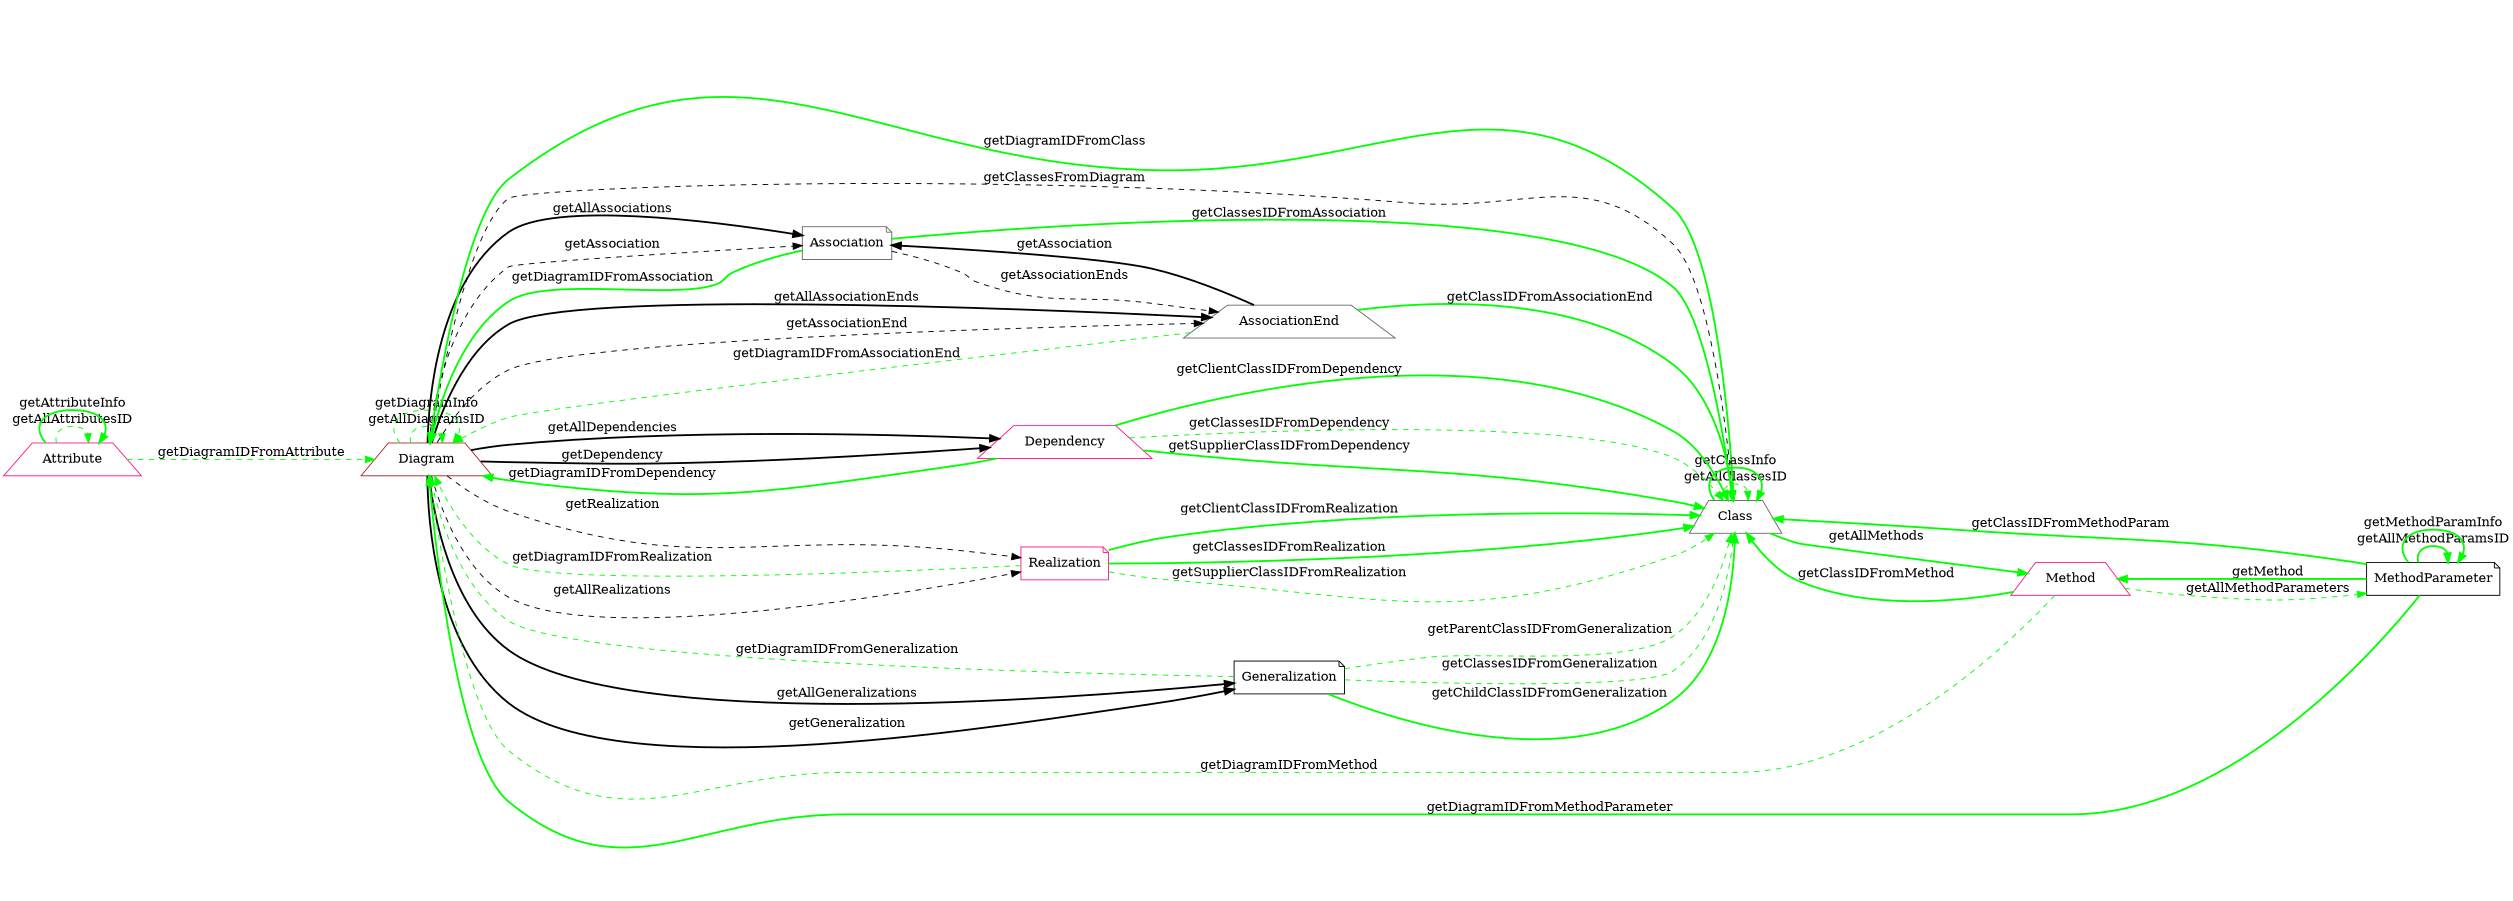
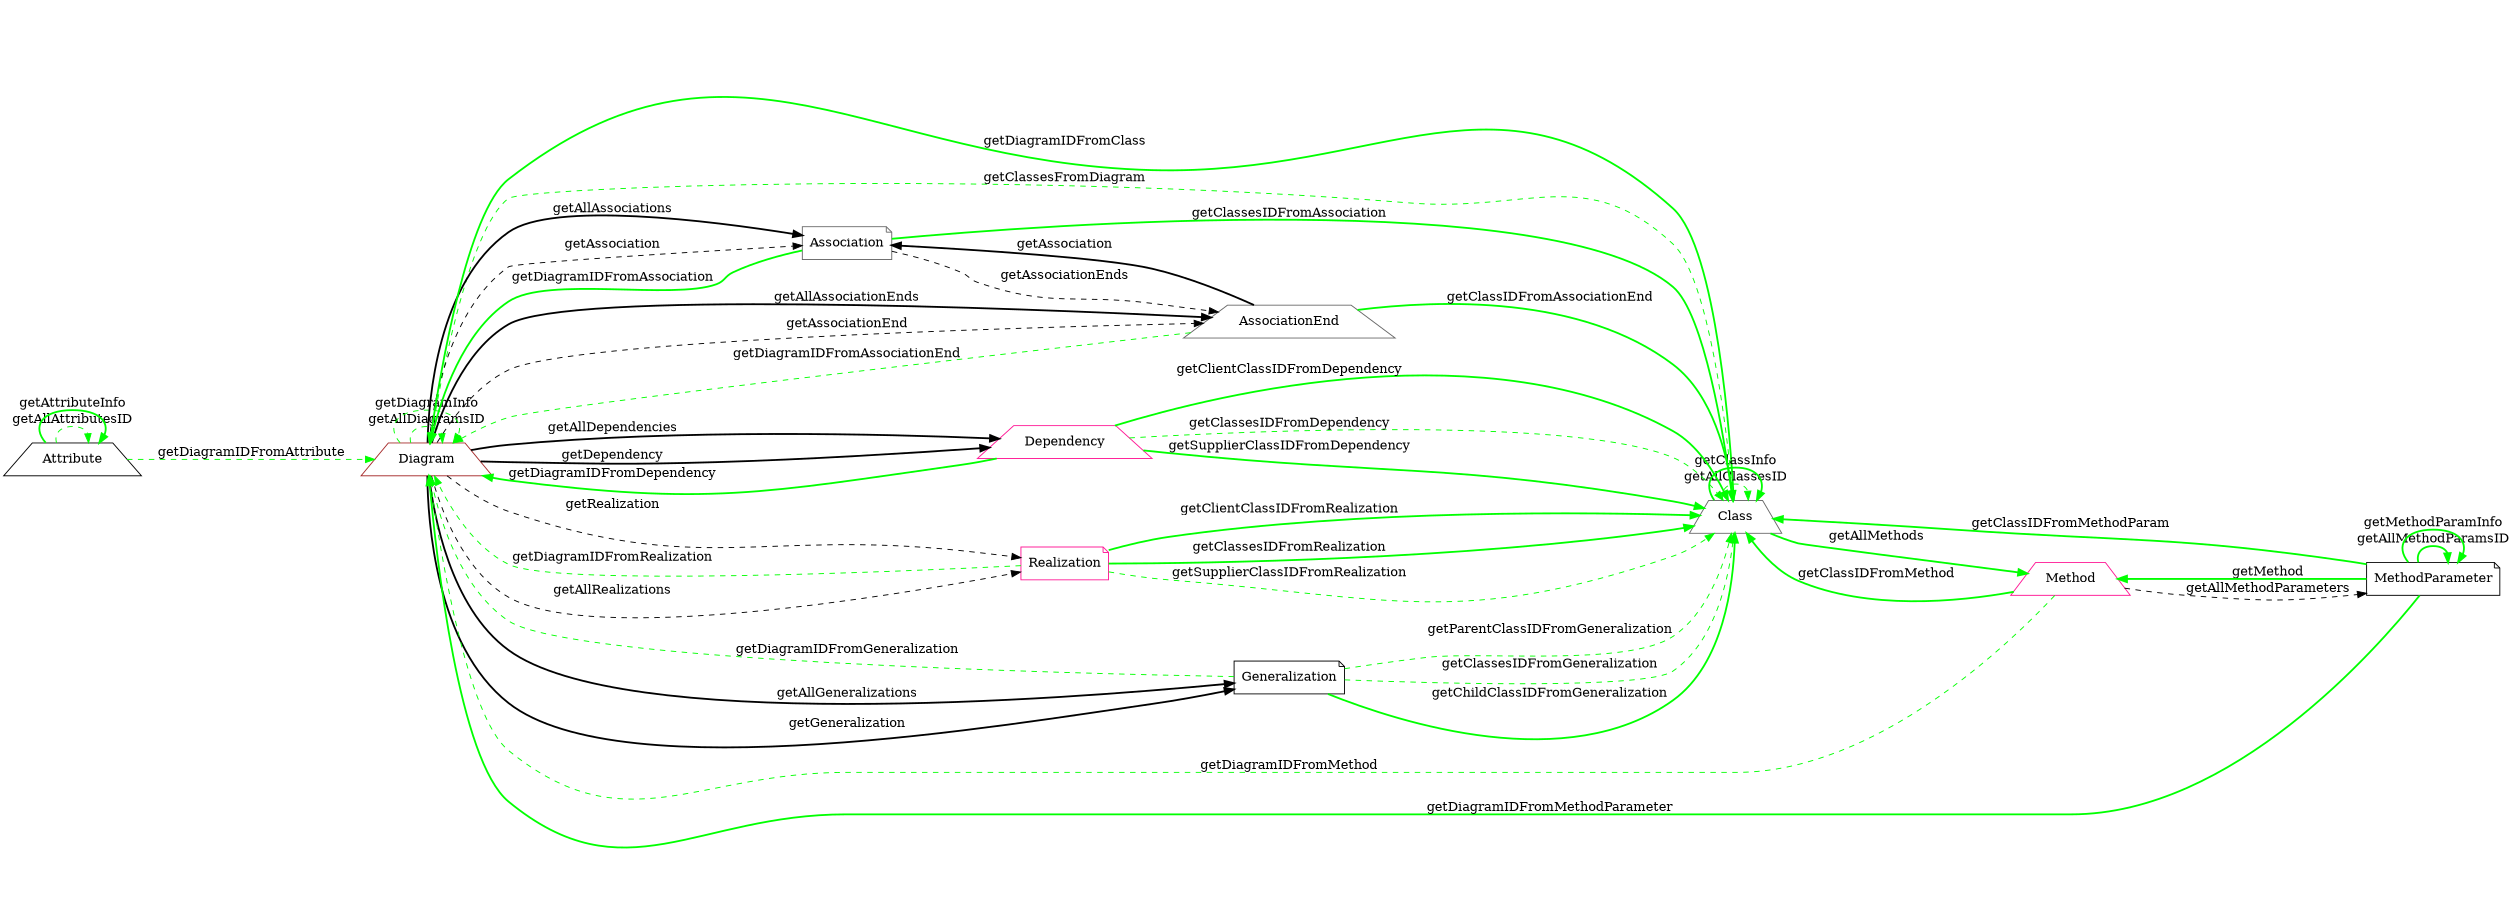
edge "Diagram" -> "Class": color black -> green
node "Attribute": color deeppink -> black
edge "Method" -> "MethodParameter": color green -> black
